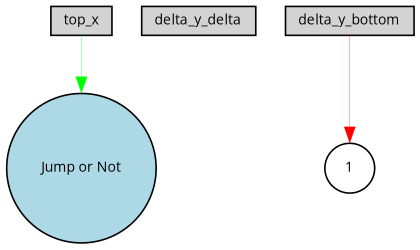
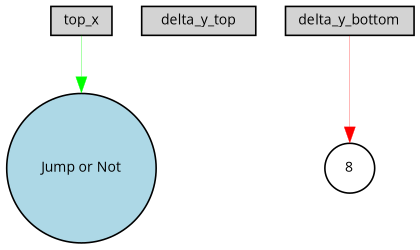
node "delta_y_delta": label "delta_y_delta" -> "delta_y_top"
node "1": label "1" -> "8"
